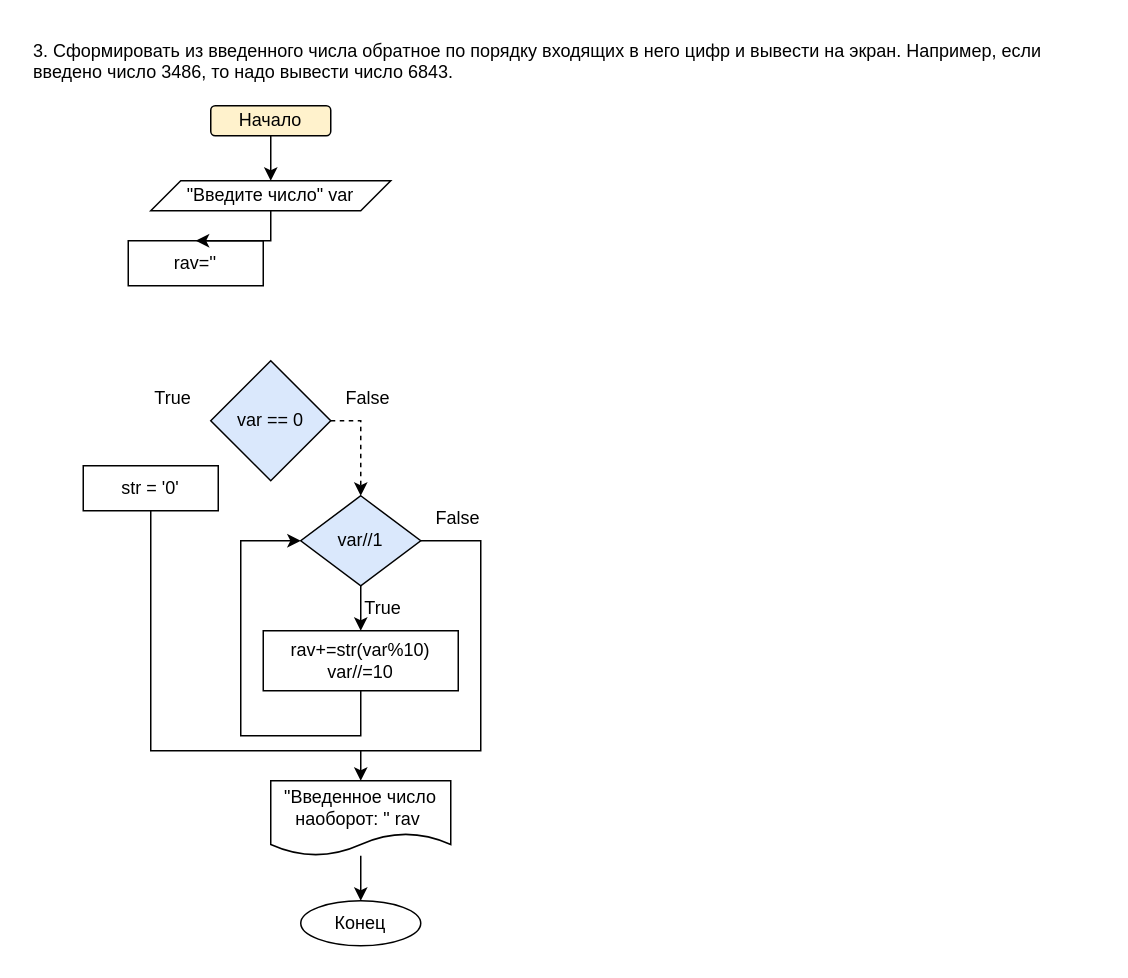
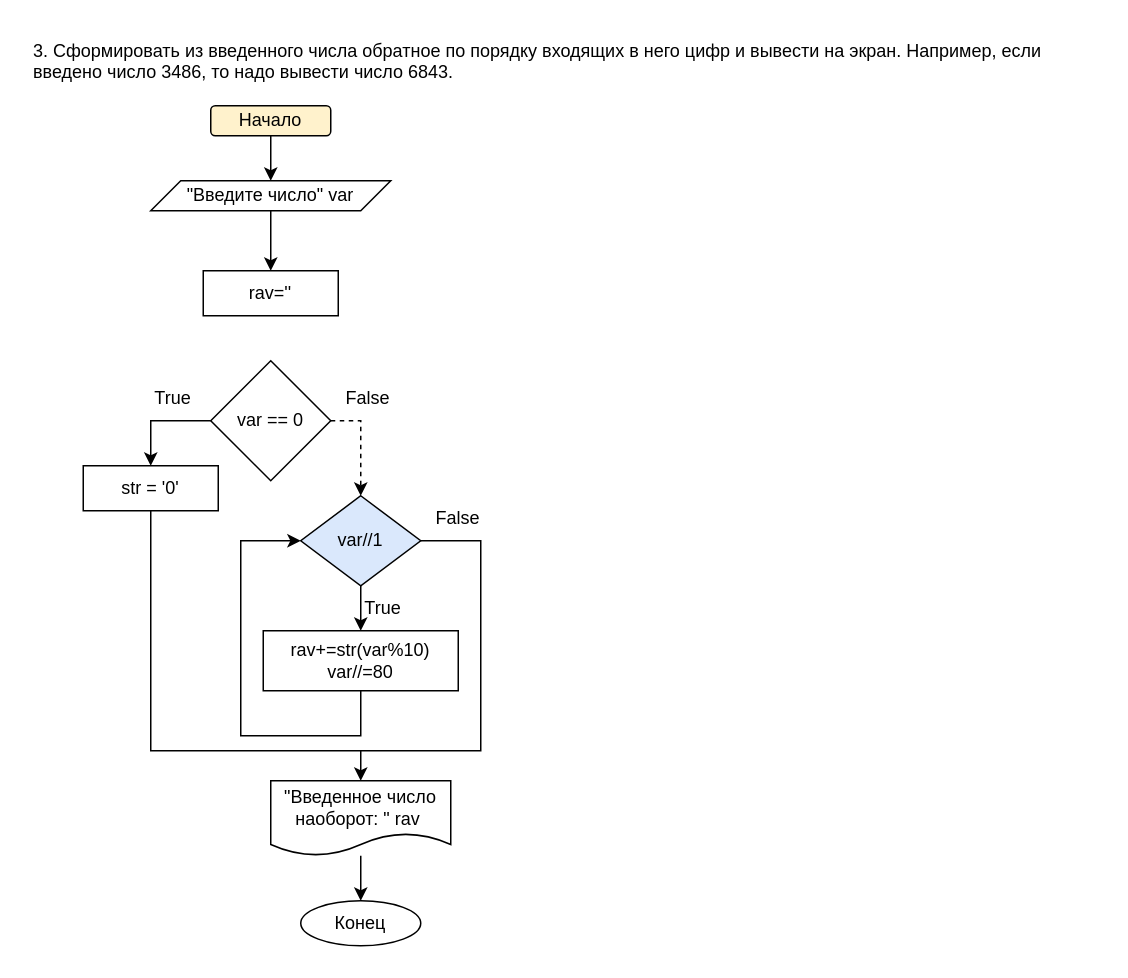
node "rav=''": moved (196, 263) -> (271, 293)
edge "var == 0" -> "str = '0'": added
node "var == 0": fillcolor #dae8fc -> #ffffff
node "rav+=str(var%10) var//=10": label "rav+=str(var%10) var//=10" -> "rav+=str(var%10) var//=80"
